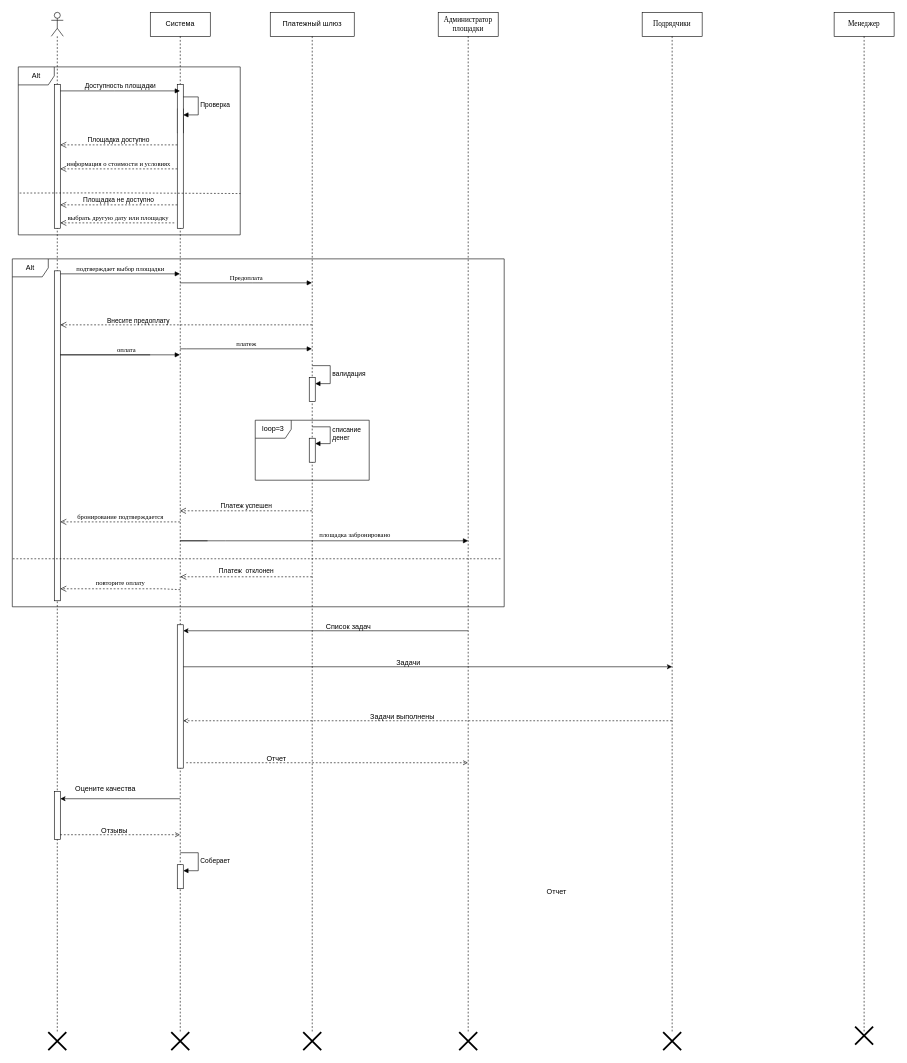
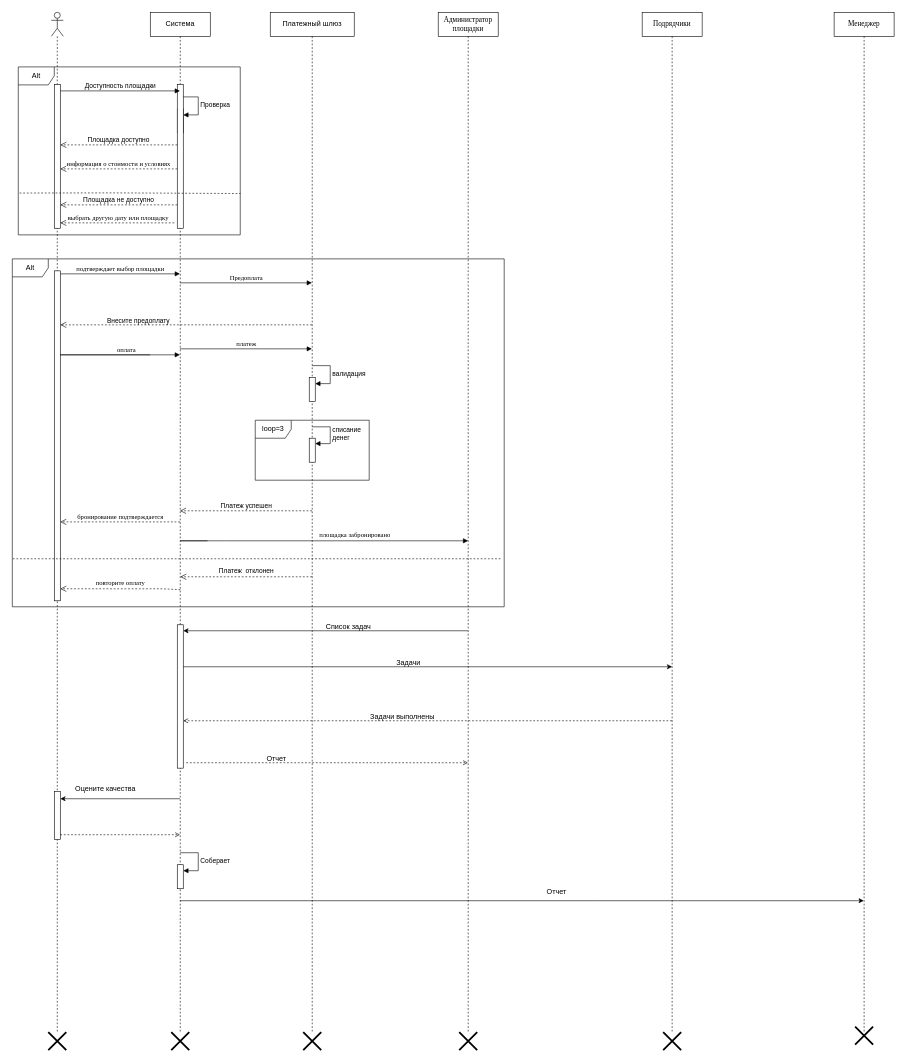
node "Отзывы": removed
edge "Cистема" -> "Менеджер": added
